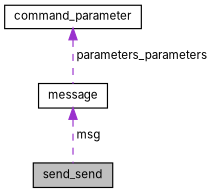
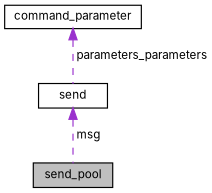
node "message": label "message" -> "send"
node "send_send": label "send_send" -> "send_pool"
